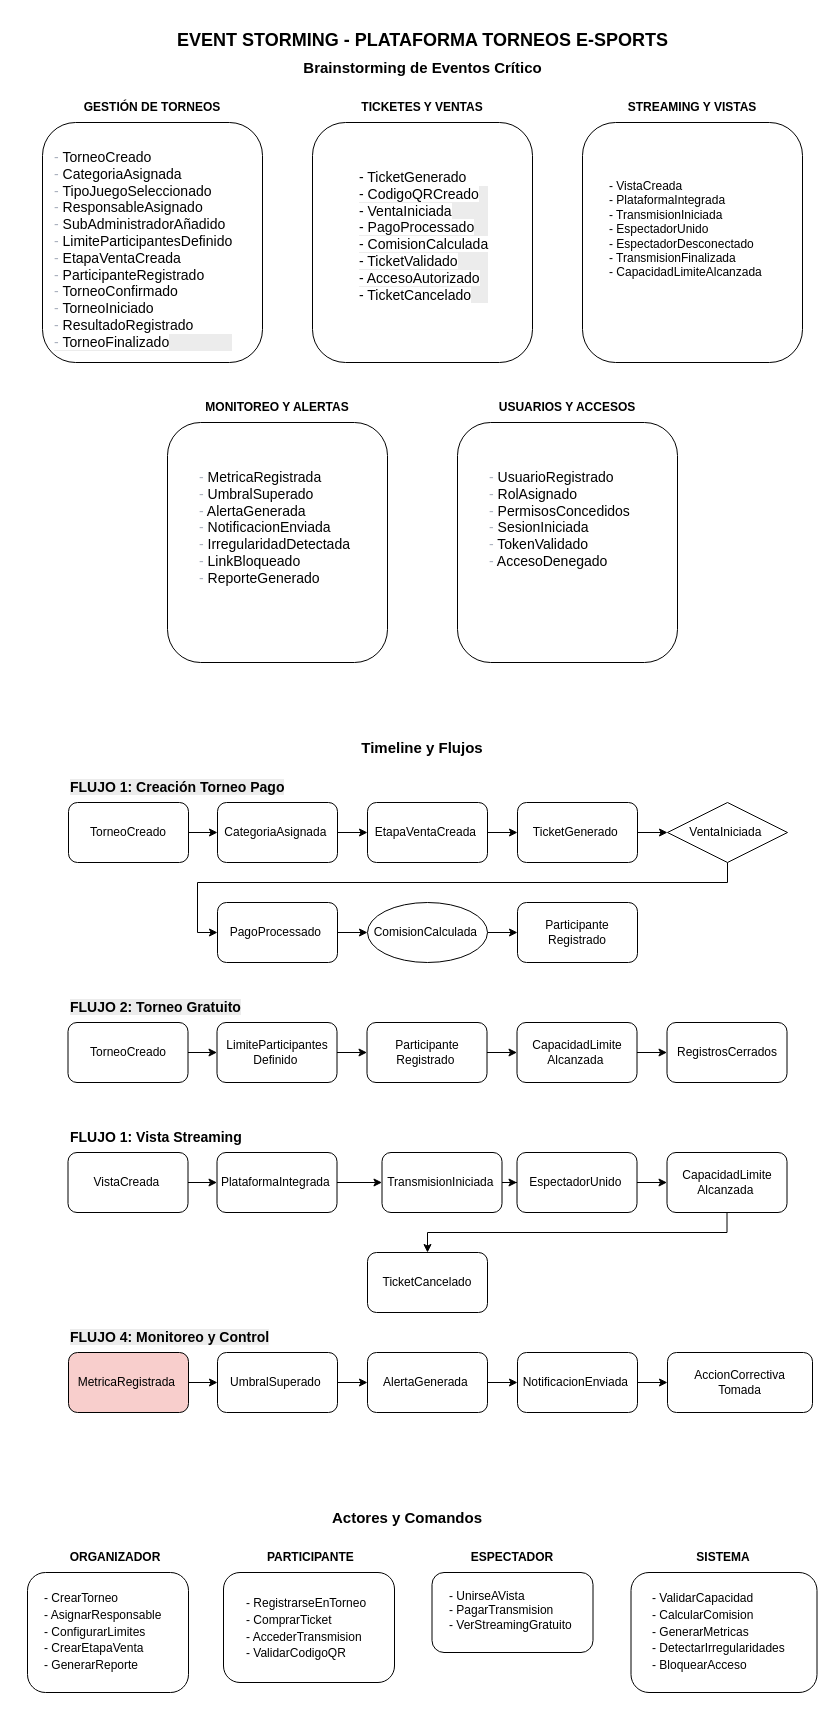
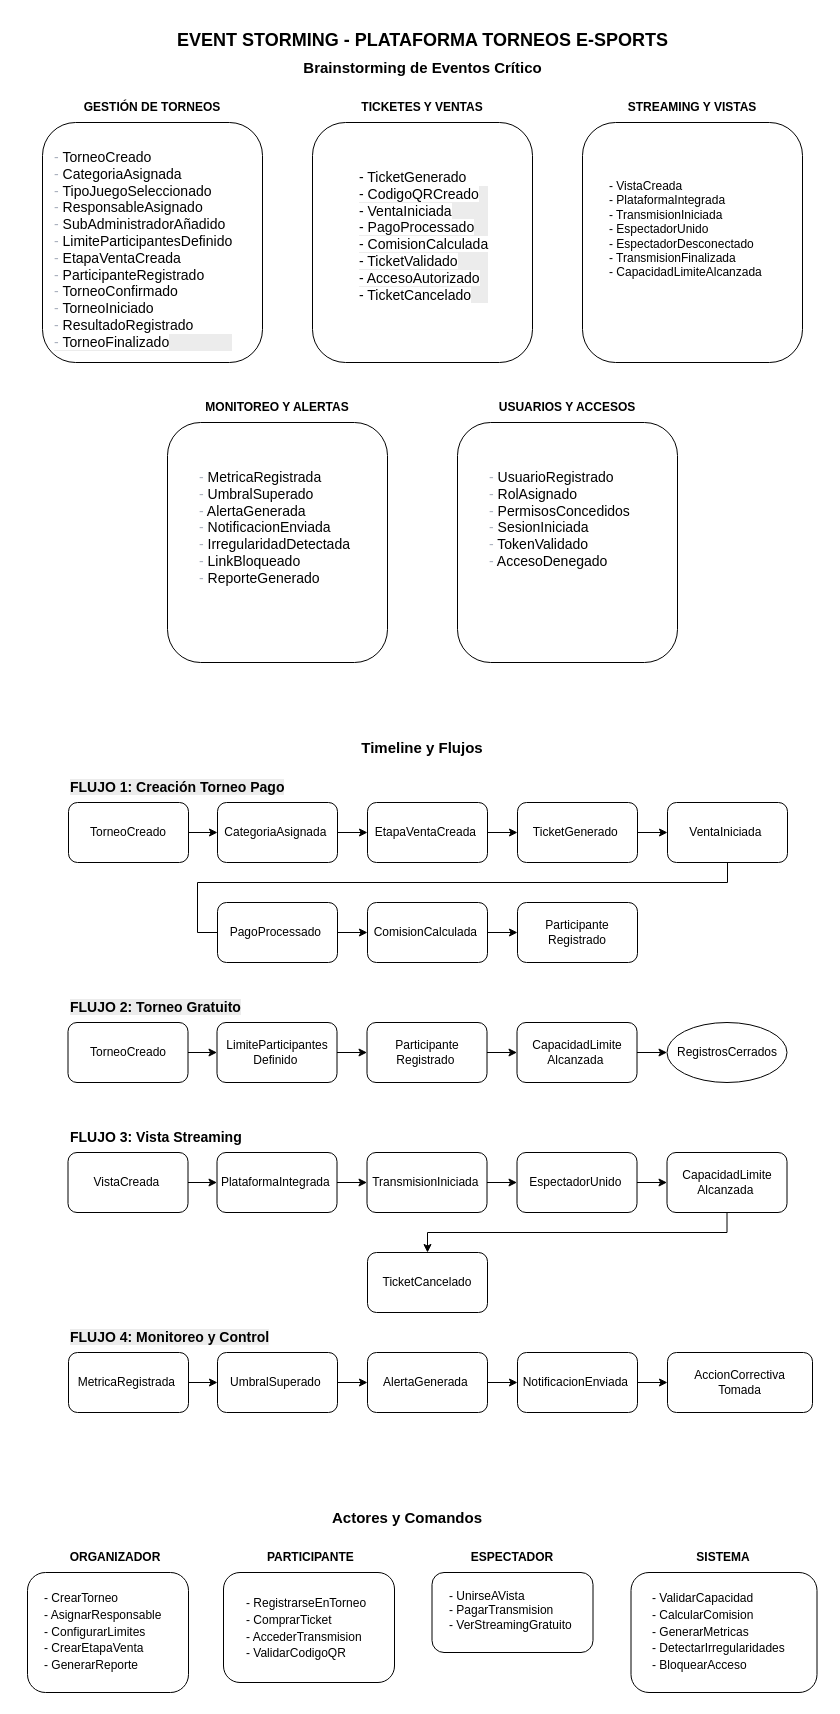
node "VentaIniciada": shape diamond -> rounded rectangle
edge "VentaIniciada" -> "PagoProcessado": arrowhead classic -> none
node "ComisionCalculada": shape ellipse -> rounded rectangle
node "RegistrosCerrados": shape rounded rectangle -> ellipse
node "FLUJO 1: Vista Streaming": label "FLUJO 1: Vista Streaming" -> "FLUJO 3: Vista Streaming"
node "TransmisionIniciada": moved (442, 1183) -> (427, 1183)
node "MetricaRegistrada": fillcolor #f8cecc -> #ffffff
